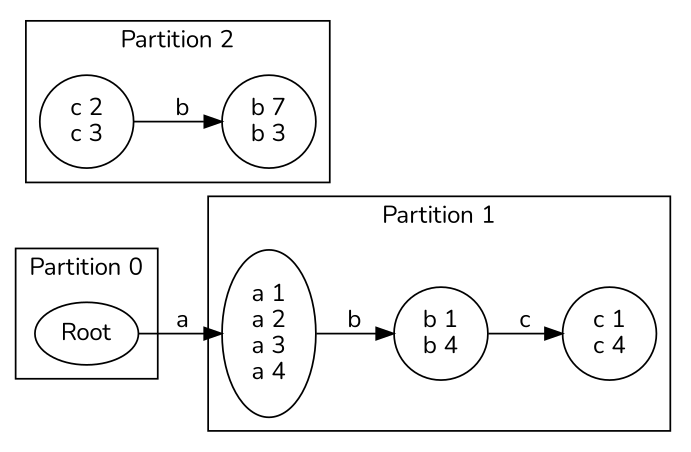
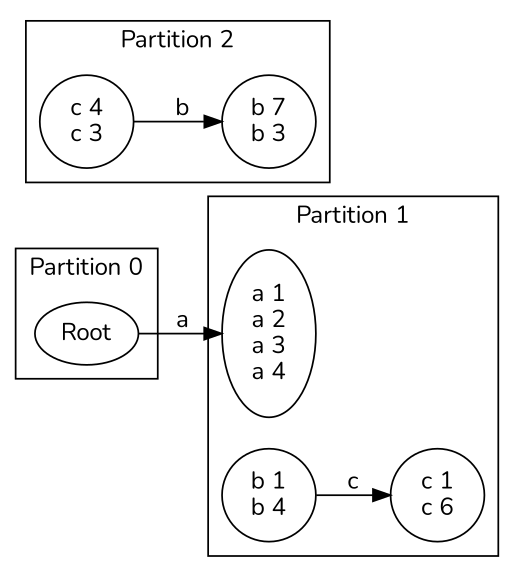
node "c 2 c 3": label "c 2 c 3" -> "c 4 c 3"
edge "a 1 a 2 a 3 a 4" -> "b 1 b 4": removed, label "b"
node "c 1 c 4": label "c 1 c 4" -> "c 1 c 6"
